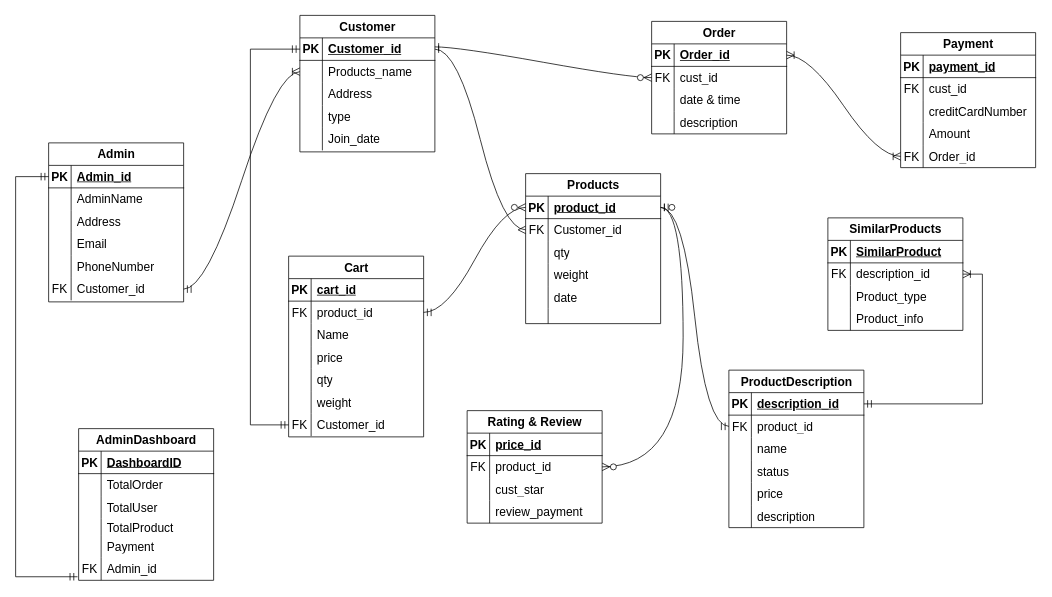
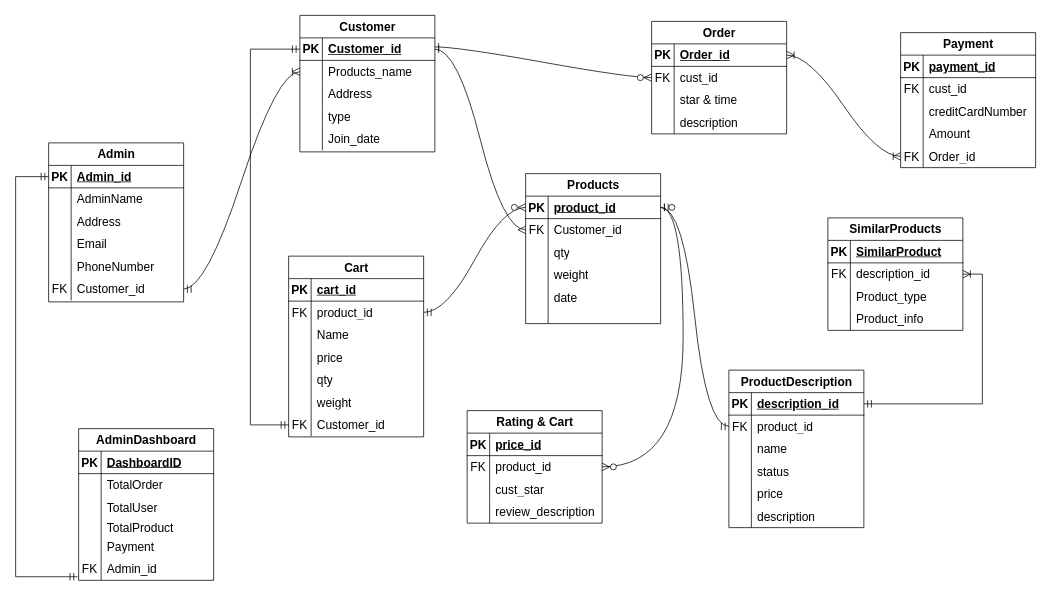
node "date & time": label "date & time" -> "star & time"
node "Rating & Review": label "Rating & Review" -> "Rating & Cart"
node "review_payment": label "review_payment" -> "review_description"
